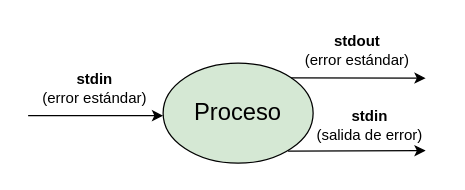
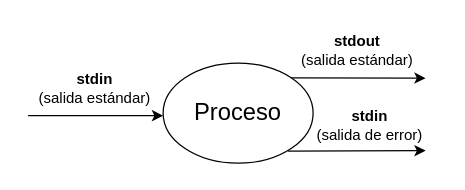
node "stdout (error estándar)": label "stdout (error estándar)" -> "stdout (salida estándar)"
node "stdin (error estándar)": label "stdin (error estándar)" -> "stdin (salida estándar)"
node "Proceso": fillcolor #d5e8d4 -> #ffffff
